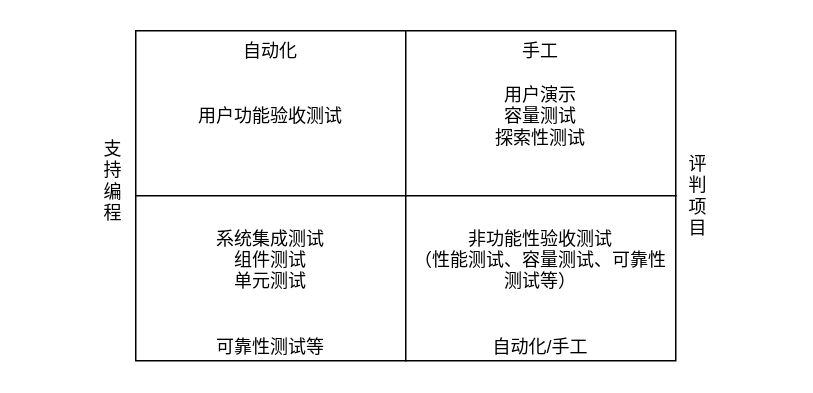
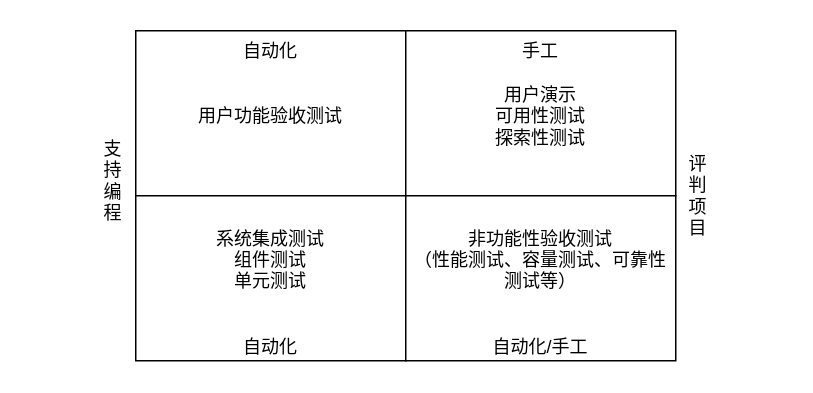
node "手工 用户演示 容量测试 探索性测试": label "手工 用户演示 容量测试 探索性测试" -> "手工 用户演示 可用性测试 探索性测试"
node "系统集成测试 组件测试 单元测试 可靠性测试等": label "系统集成测试 组件测试 单元测试 可靠性测试等" -> "系统集成测试 组件测试 单元测试 自动化"
